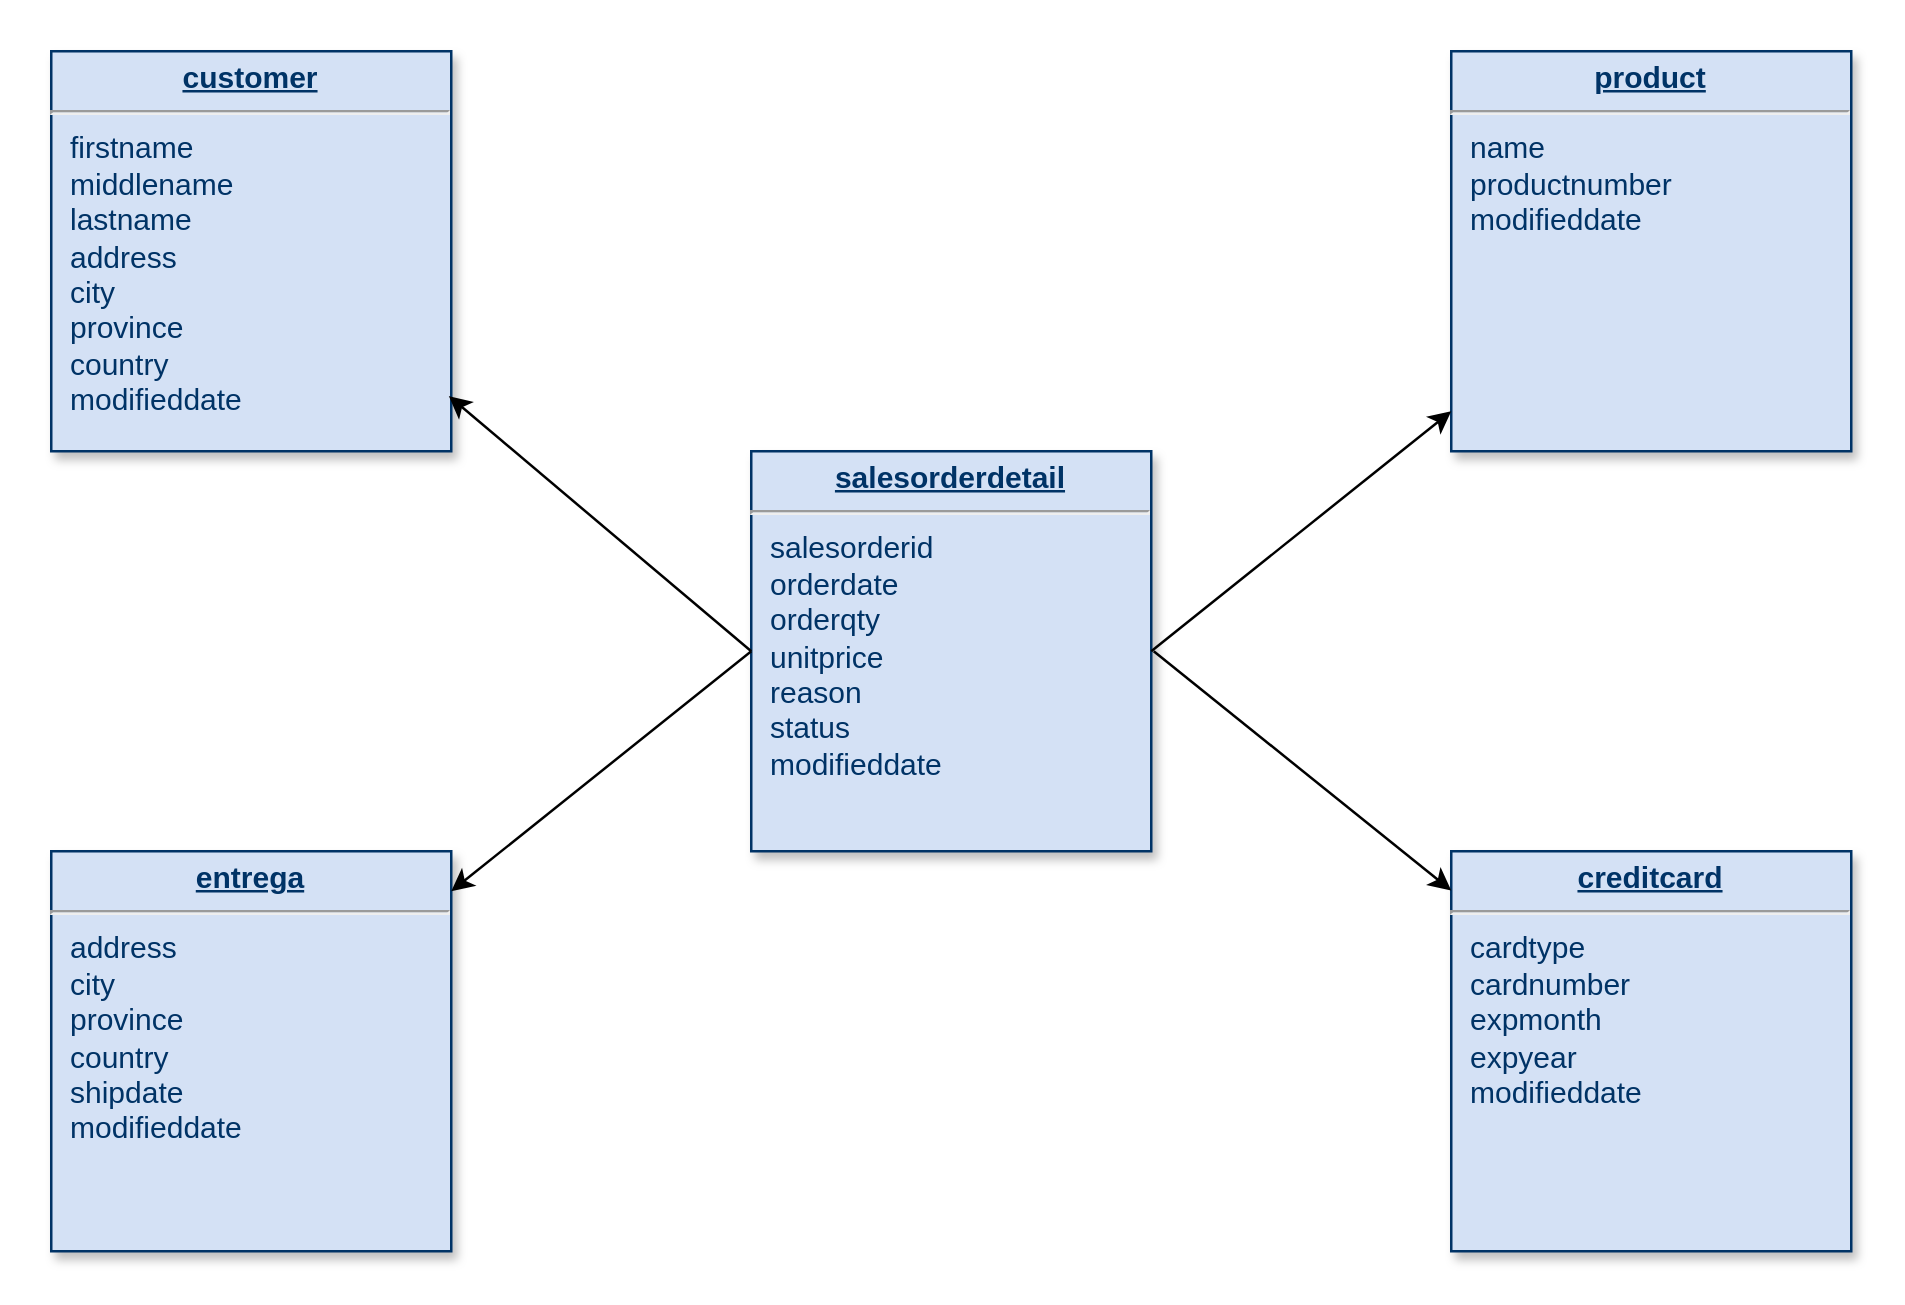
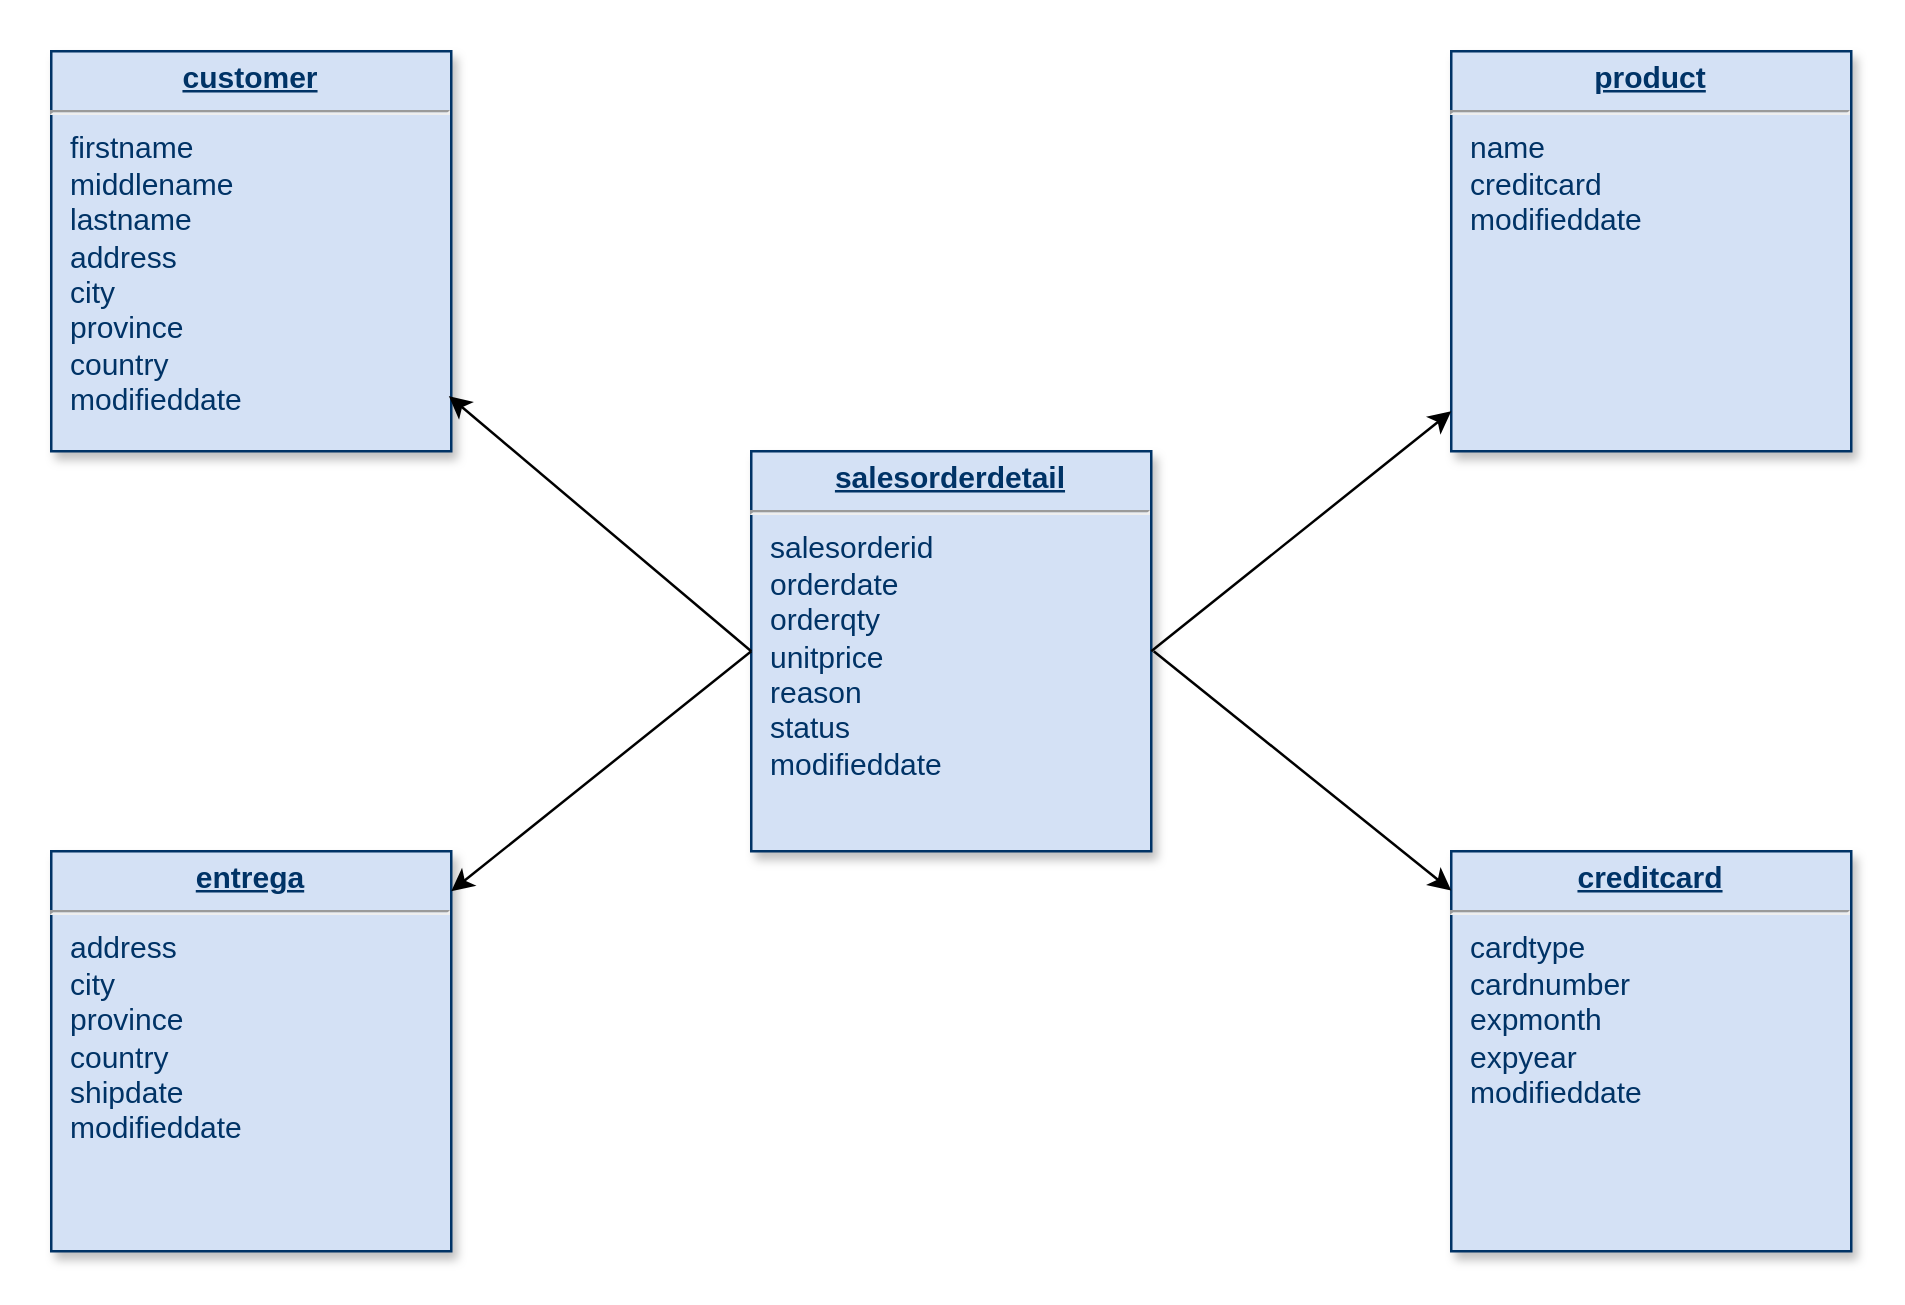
node "product name productnumber modifieddate": label "product name productnumber modifieddate" -> "product name creditcard modifieddate"
